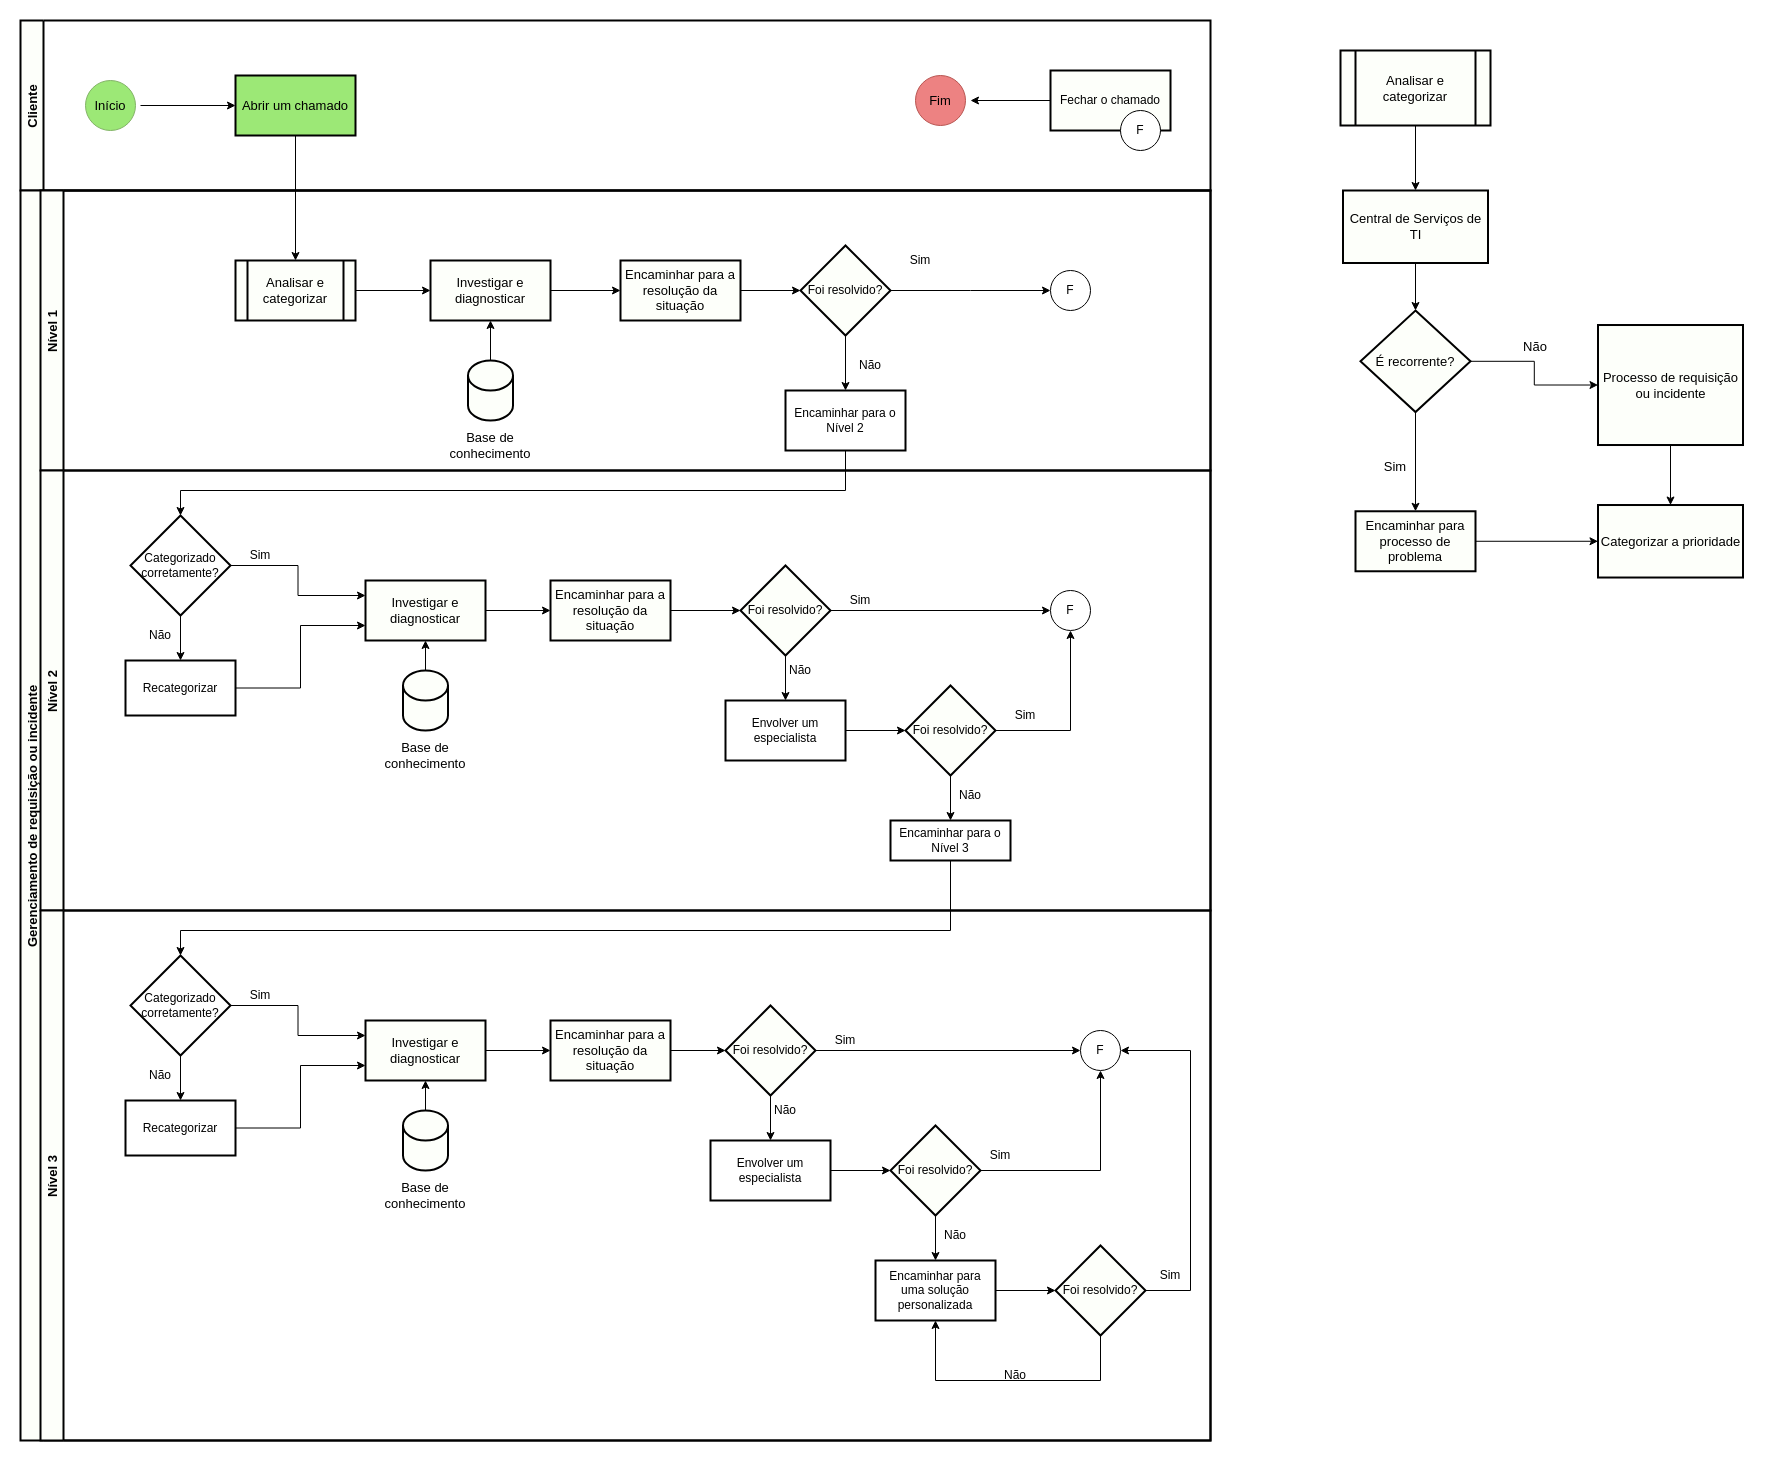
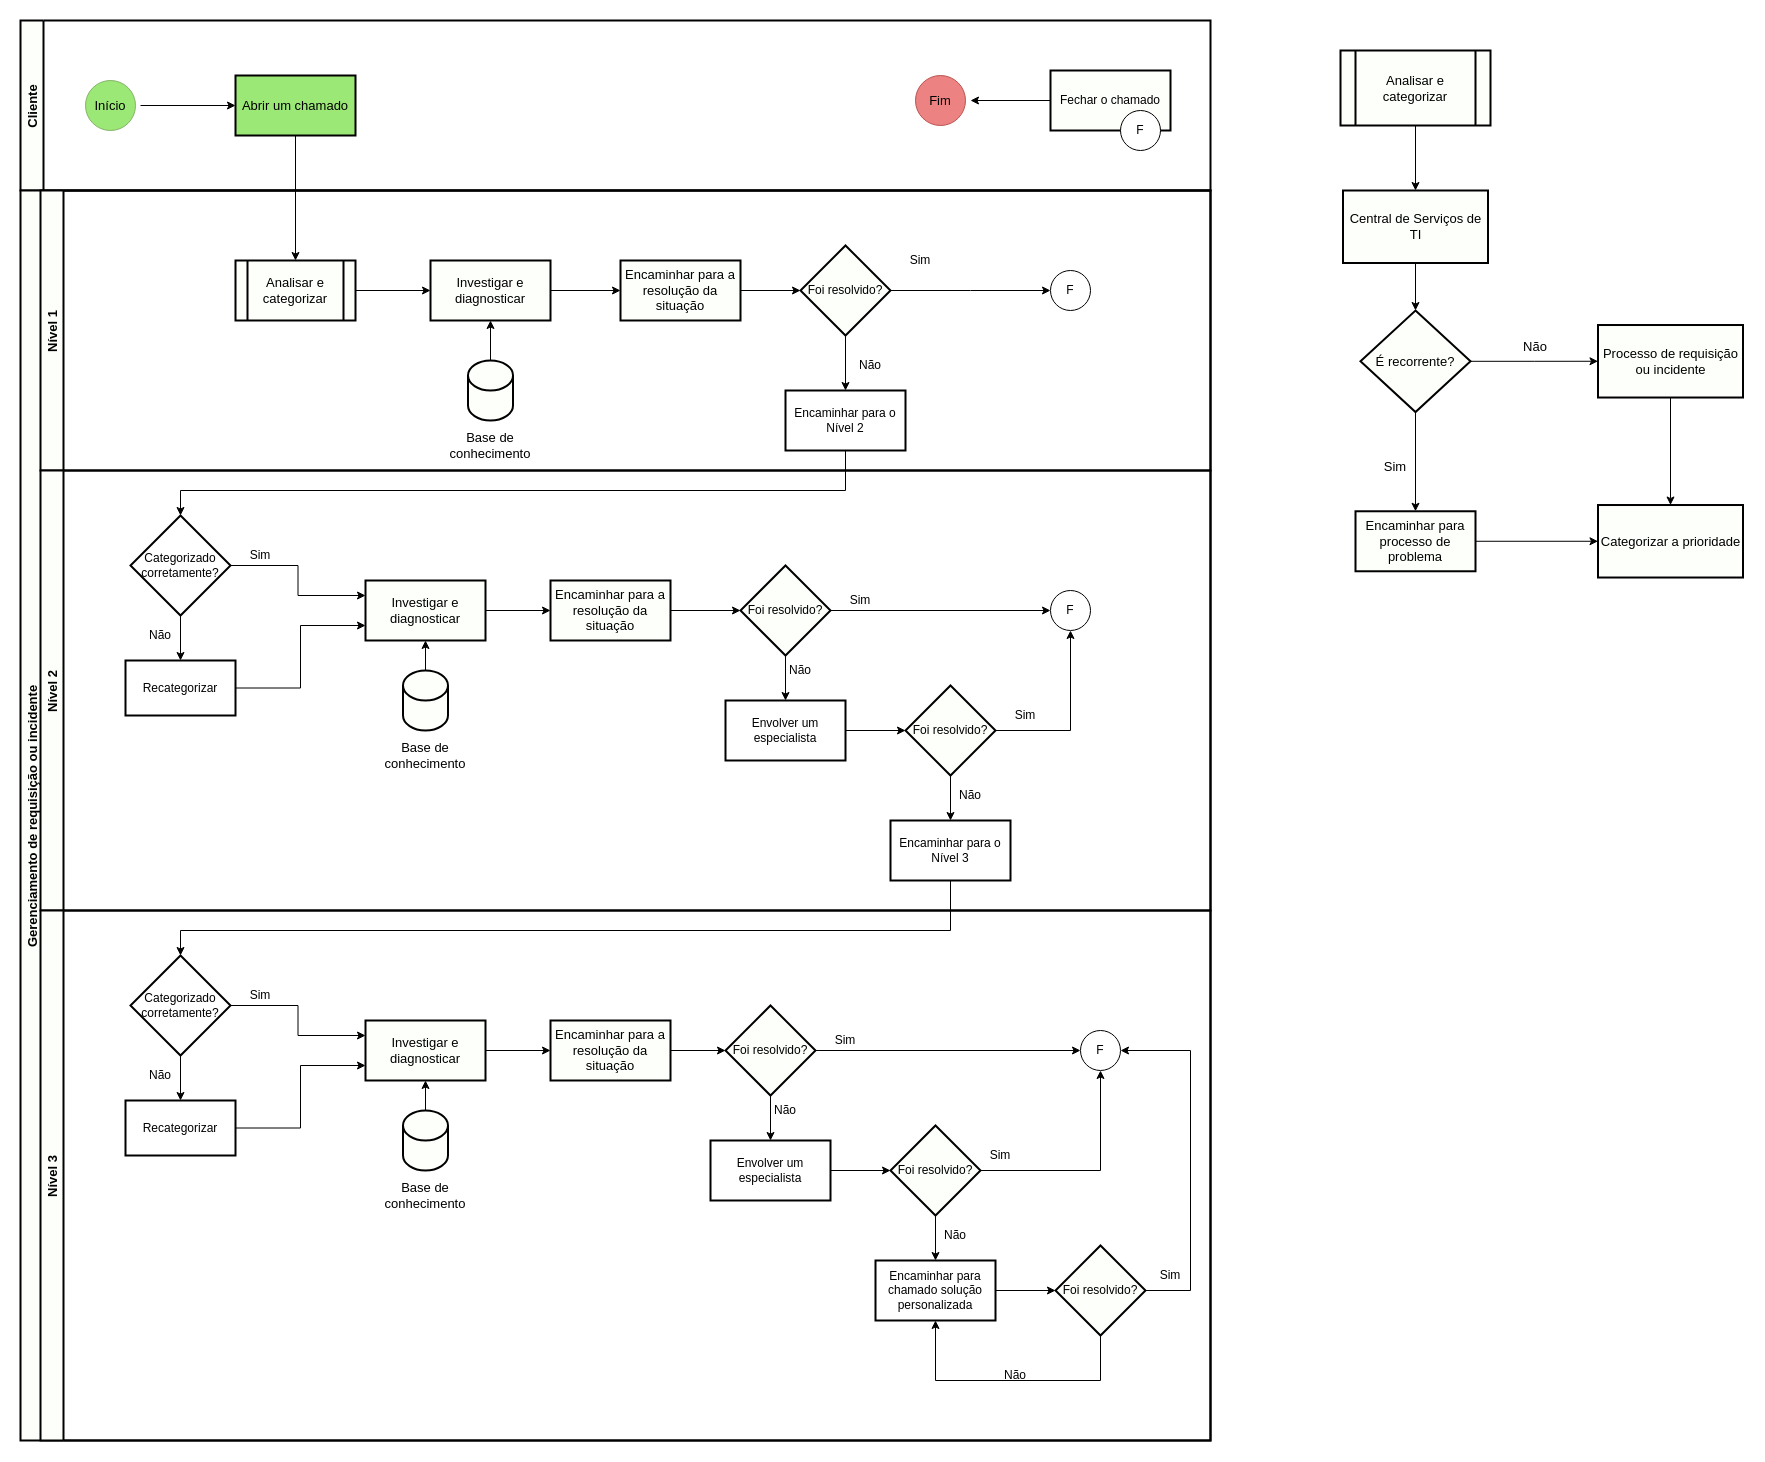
node "Processo de requisição ou incidente": size 145x120 -> 145x73
node "Encaminhar para o Nível 3": size 120x40 -> 120x60
node "Encaminhar para uma solução personalizada": label "Encaminhar para uma solução personalizada" -> "Encaminhar para chamado solução personalizada"
